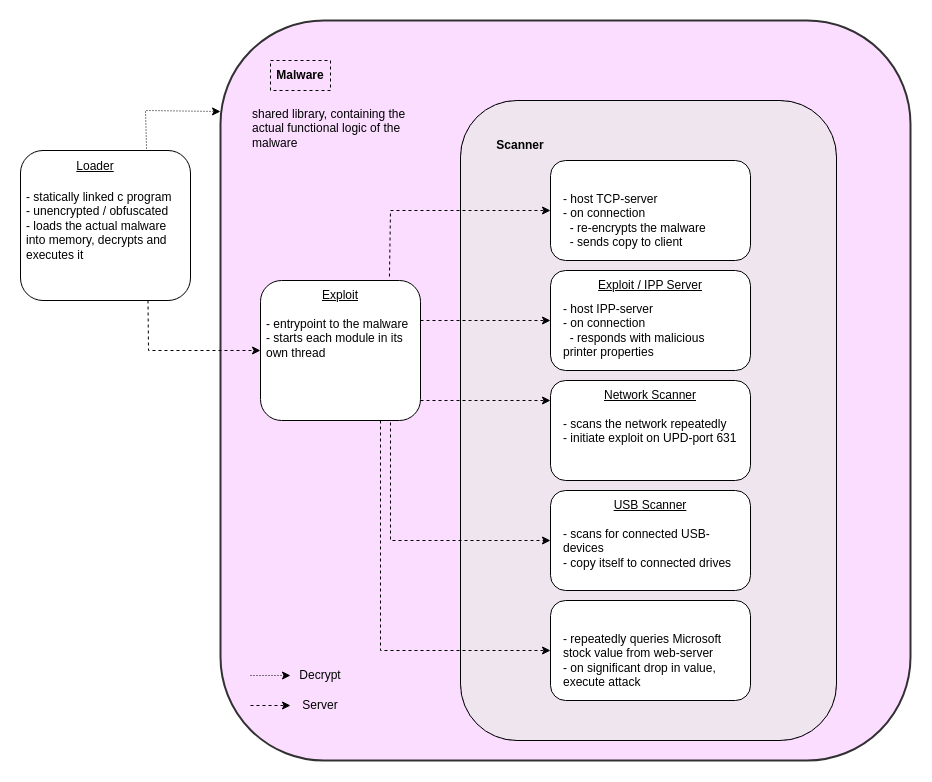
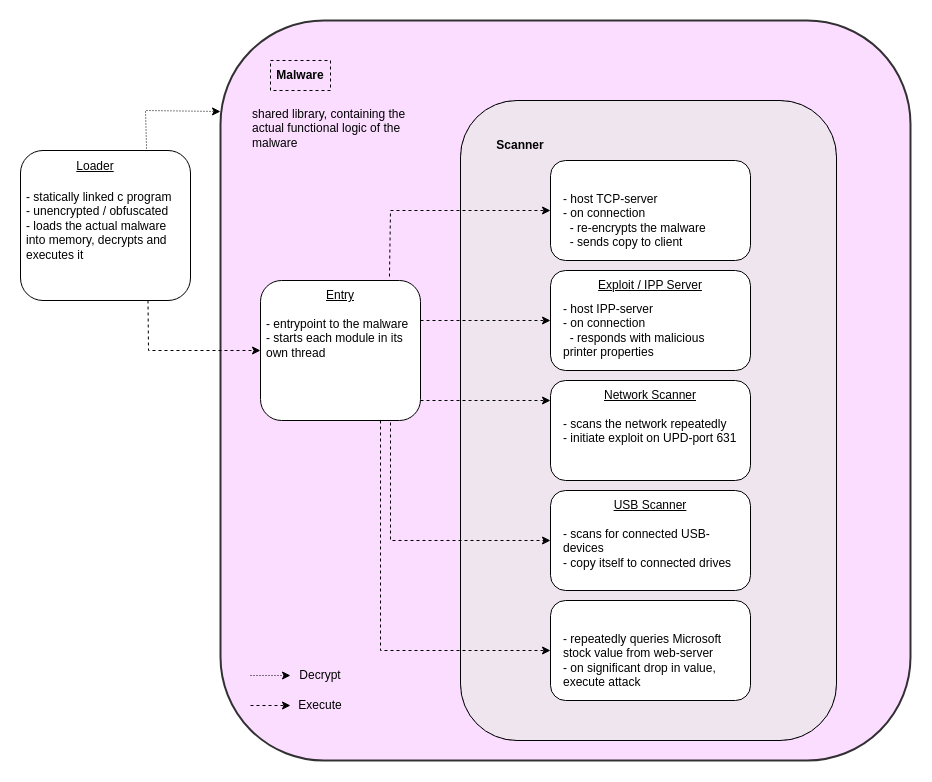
node "Exploit": label "Exploit" -> "Entry"
node "Server": label "Server" -> "Execute"
